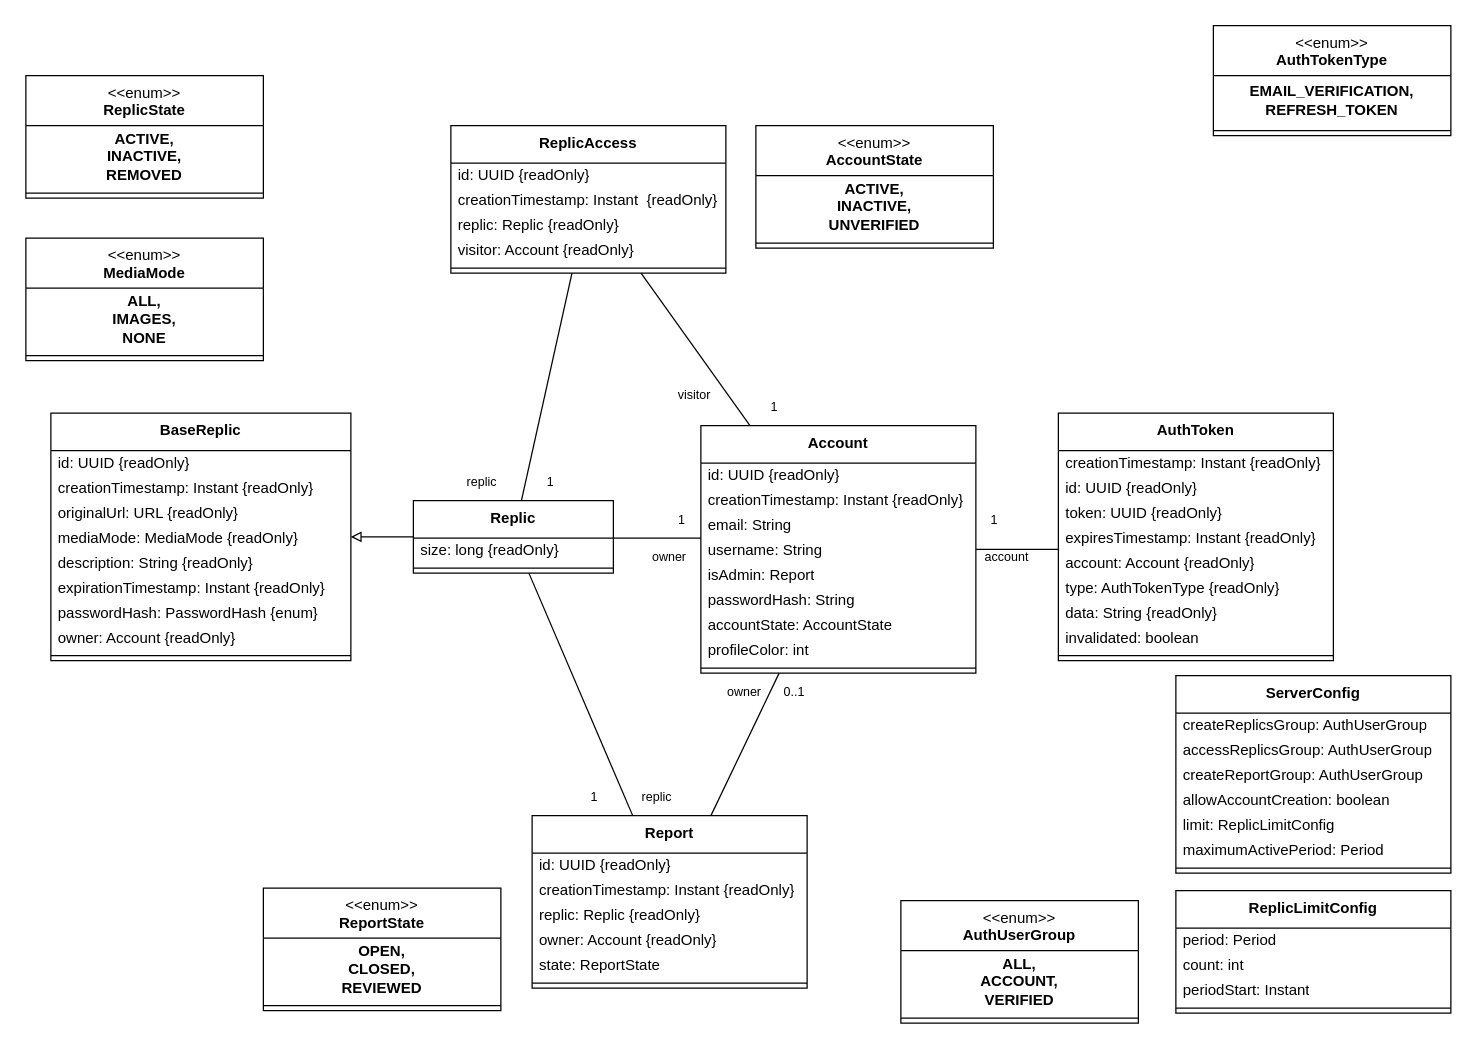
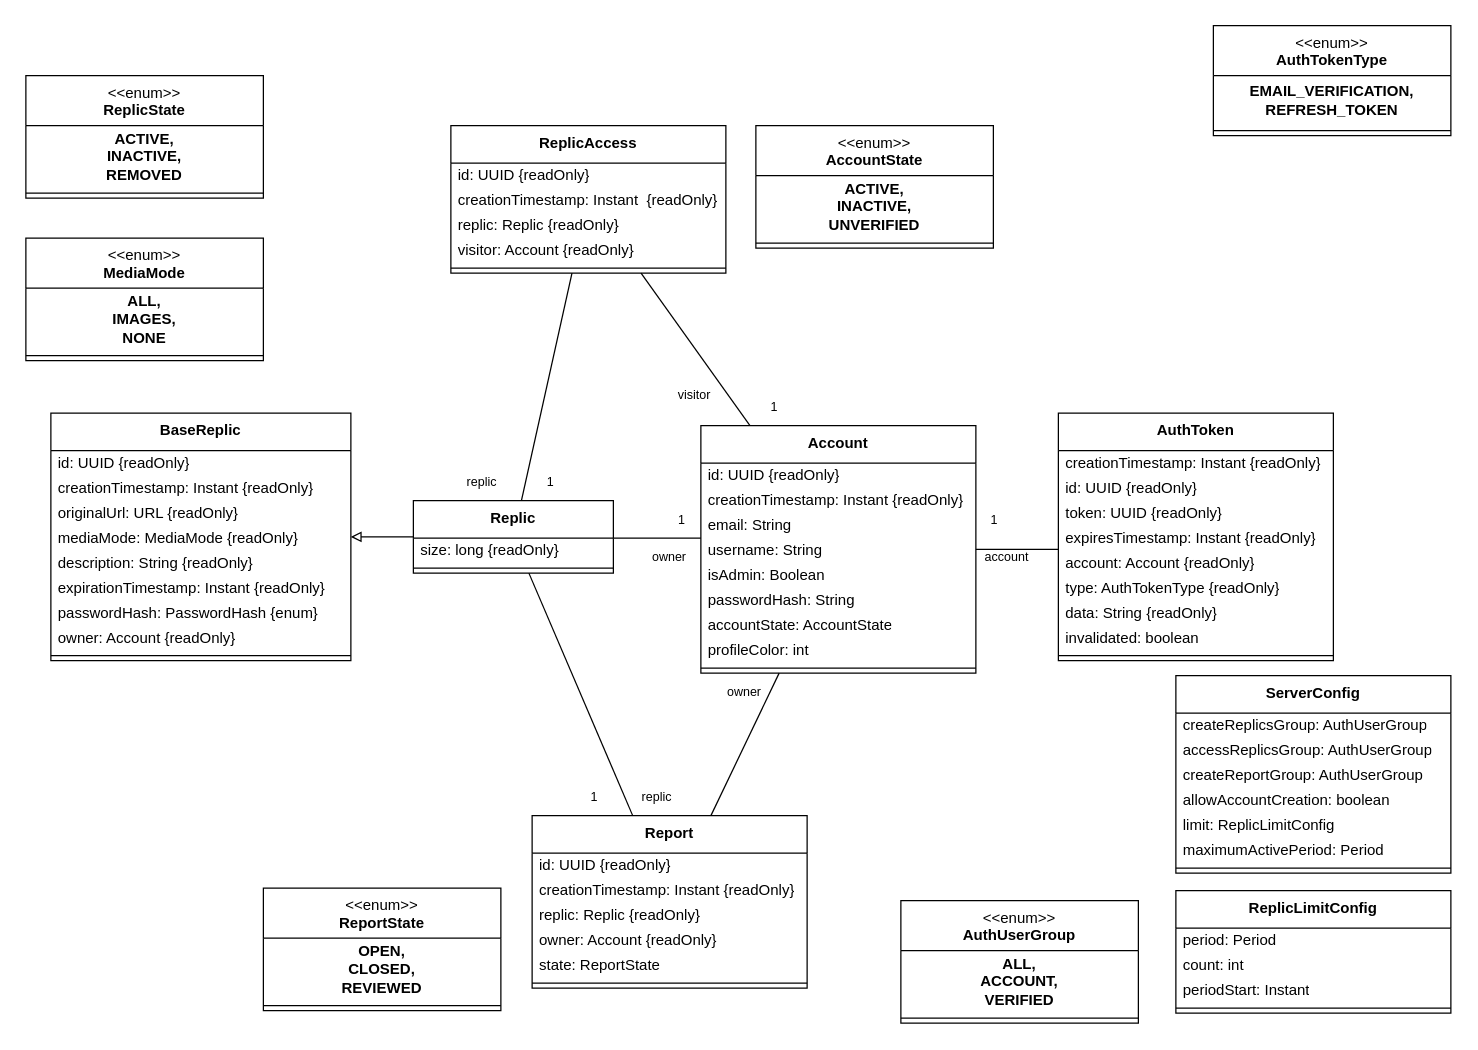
node "isAdmin: Report": label "isAdmin: Report" -> "isAdmin: Boolean"
node "0..1": removed
